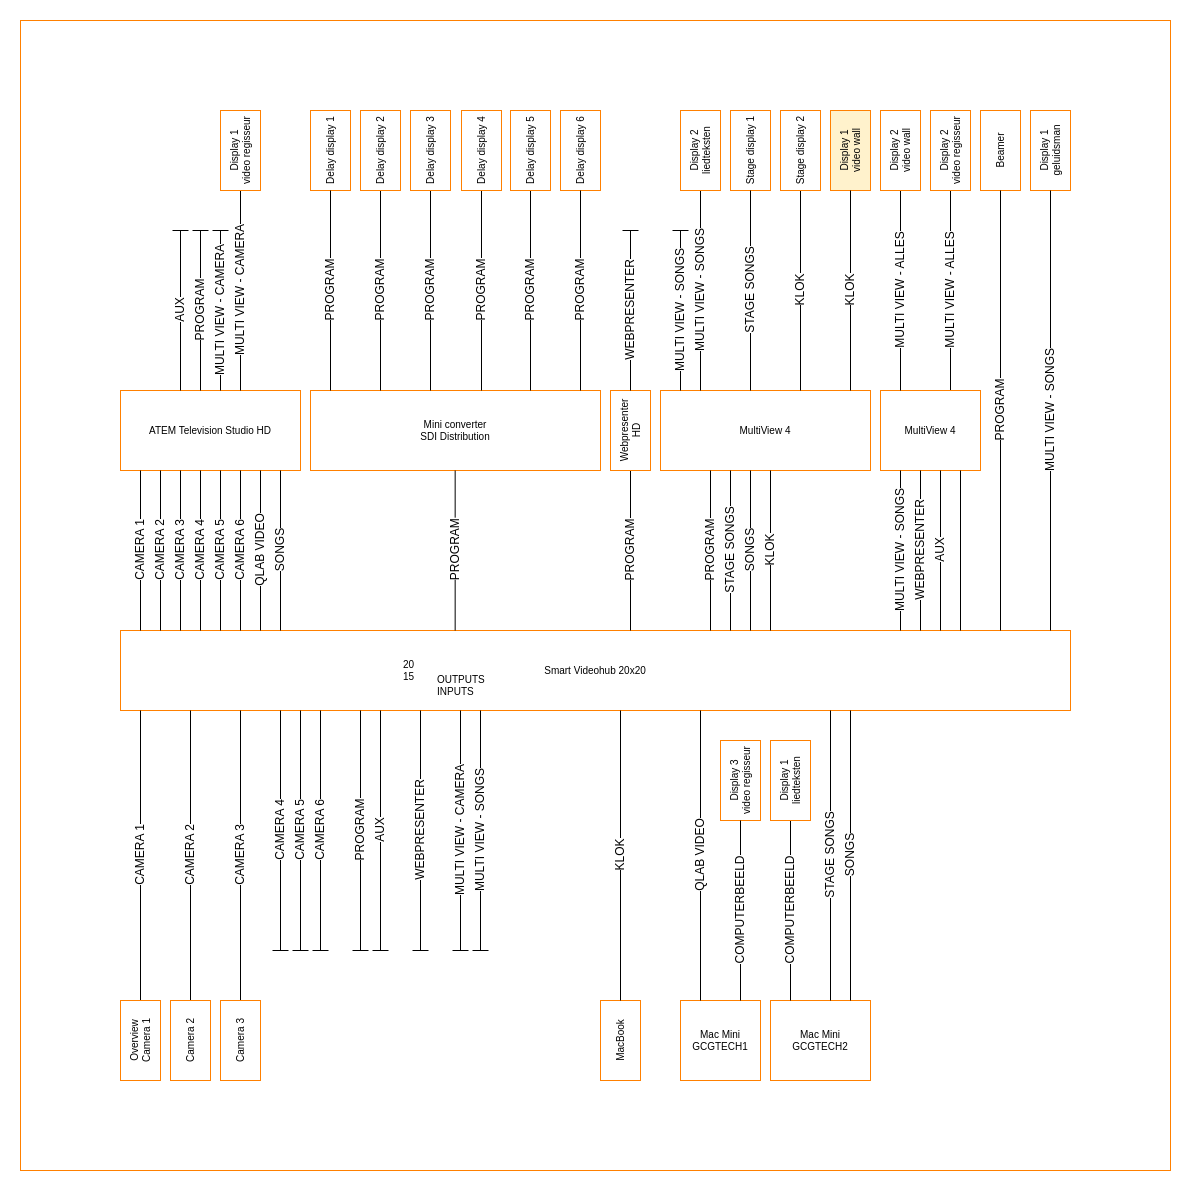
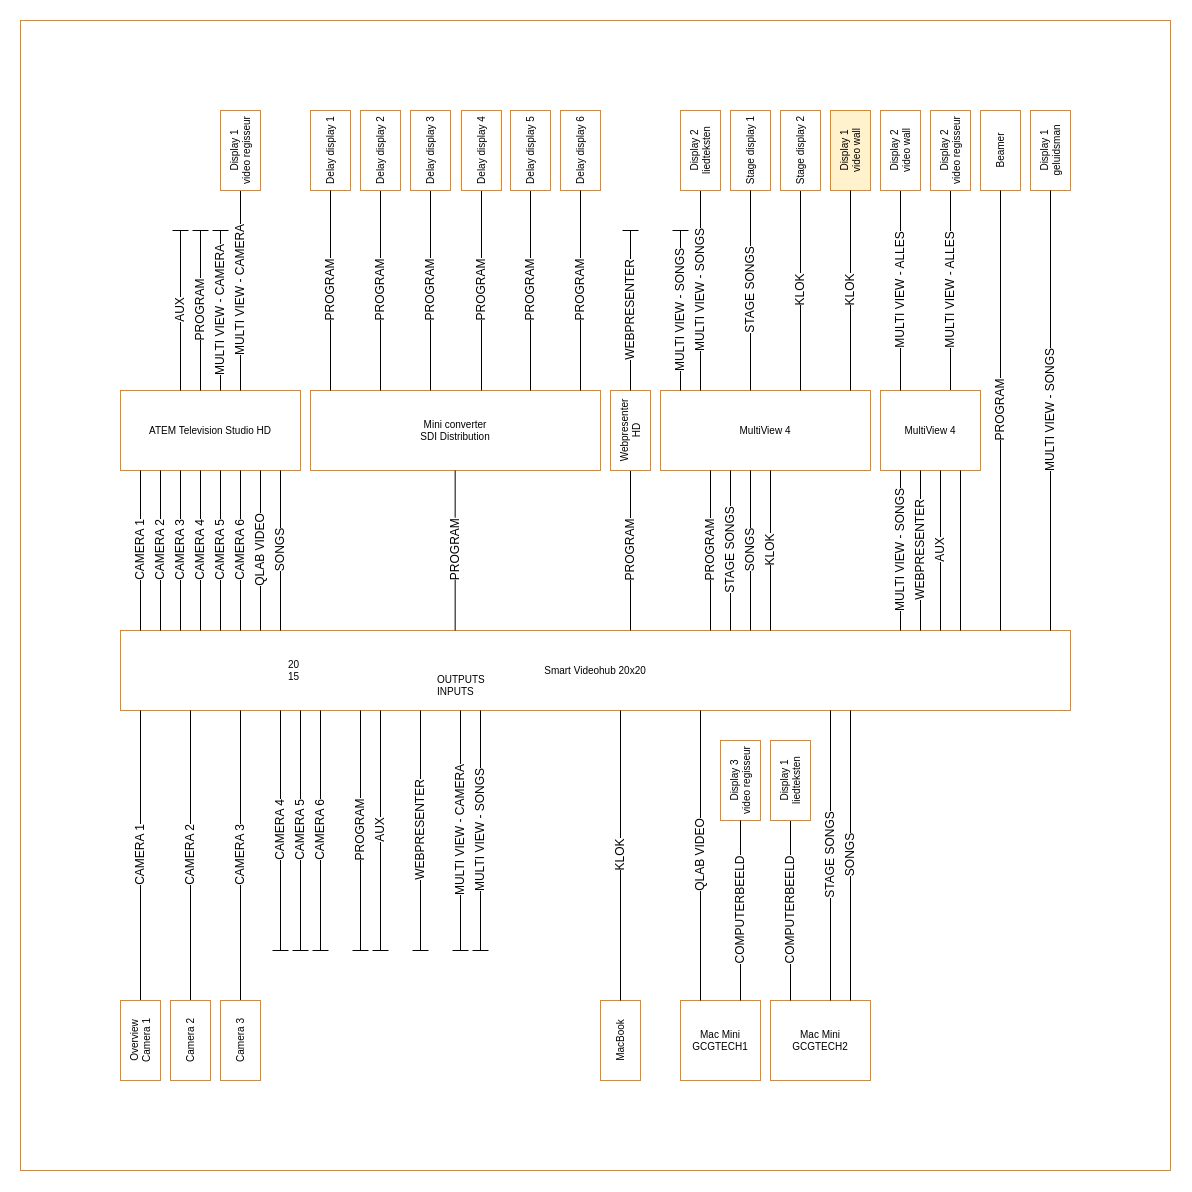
node "20 15": moved (401, 671) -> (286, 671)
